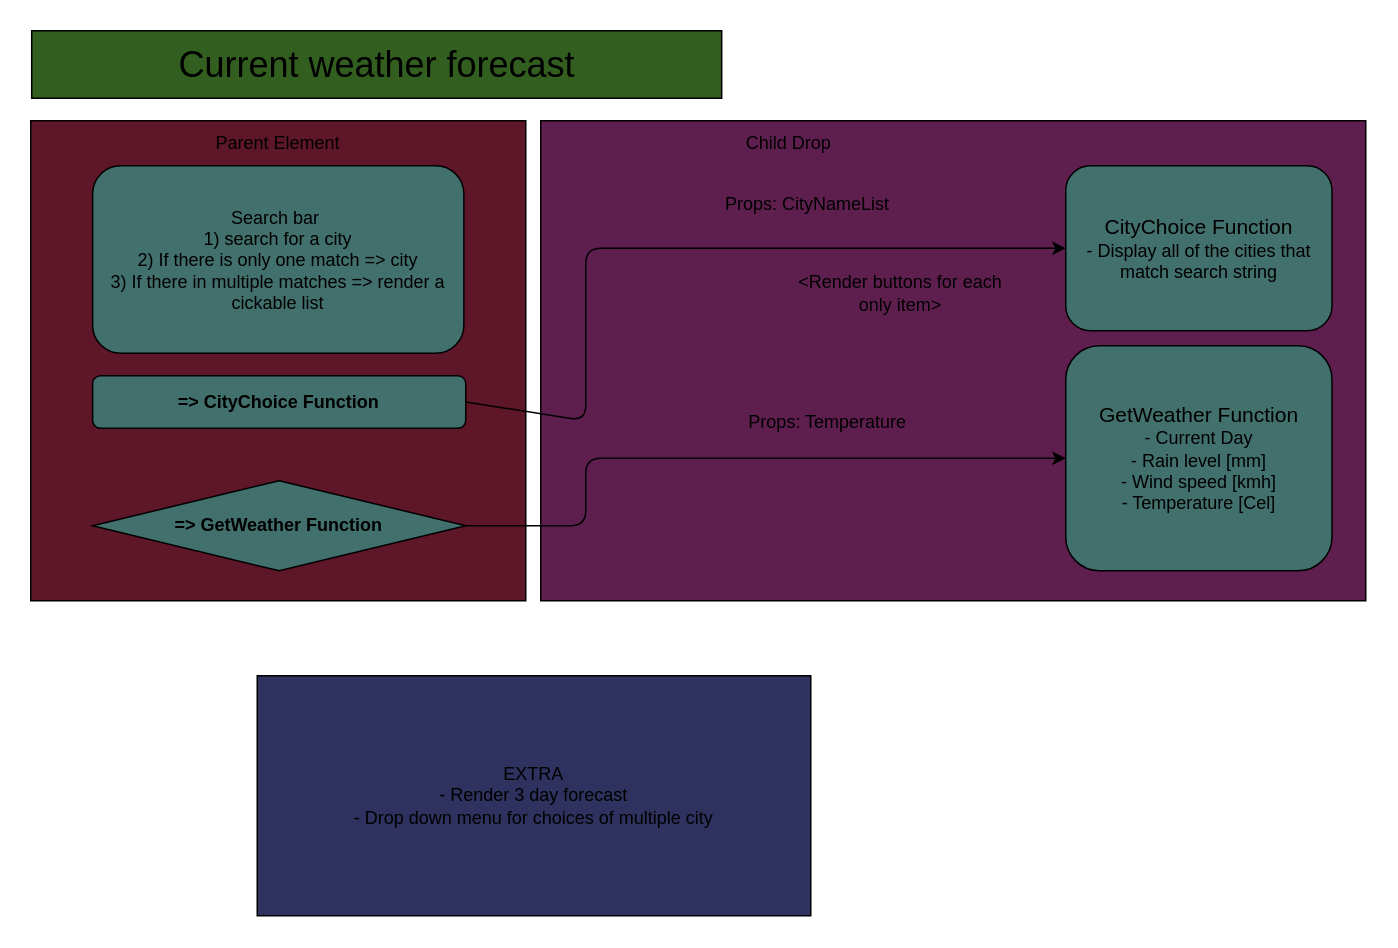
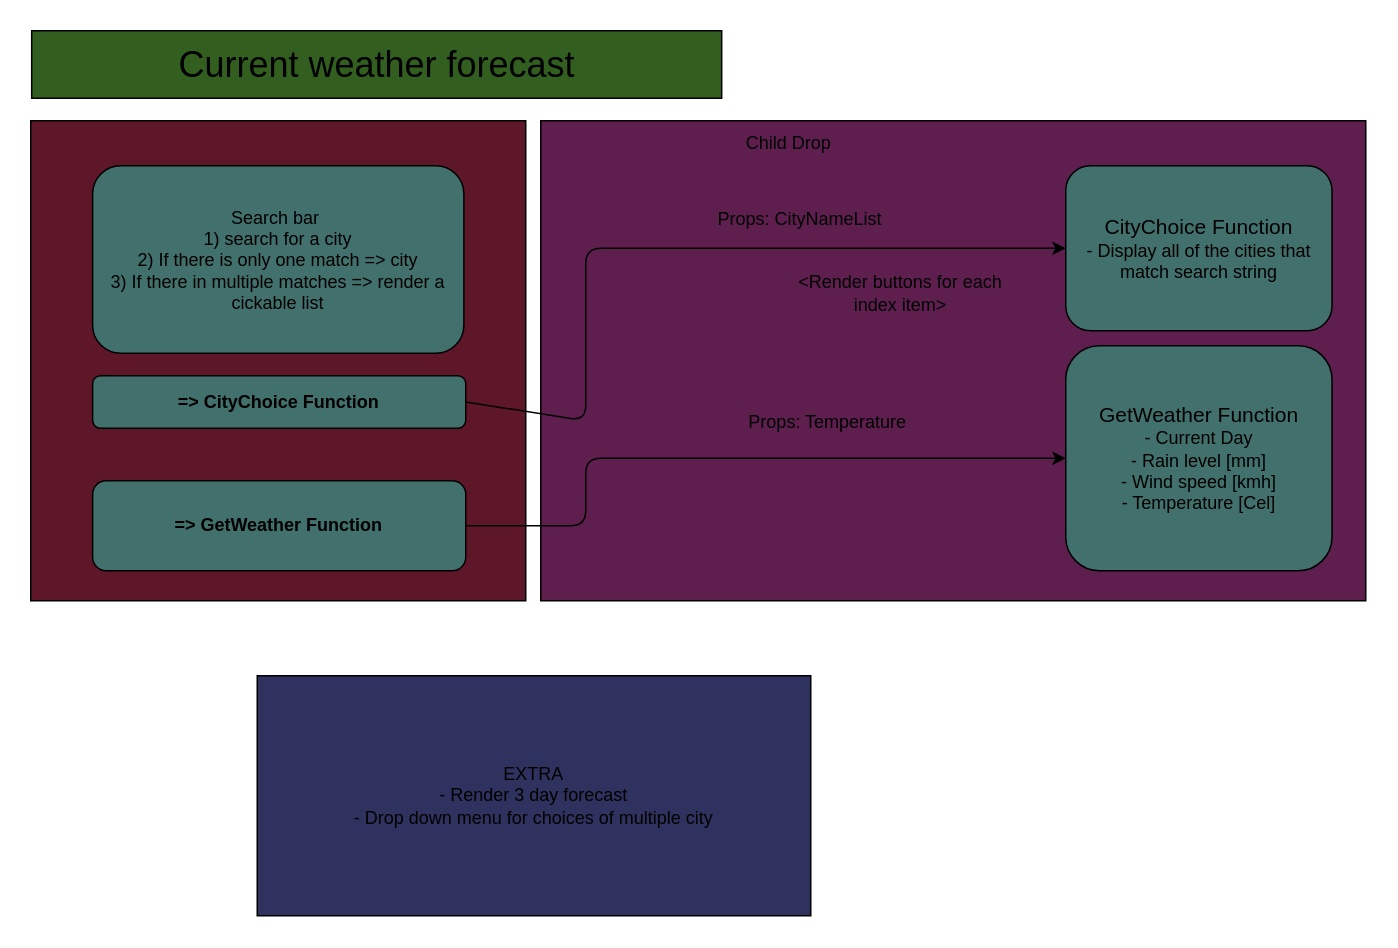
node "Parent Element": removed
node "Props: CityNameList": moved (807, 203) -> (800, 218)
node "<Render buttons for each only item>": label "<Render buttons for each only item>" -> "<Render buttons for each index item>"
node "=> GetWeather Function": shape diamond -> rounded rectangle
